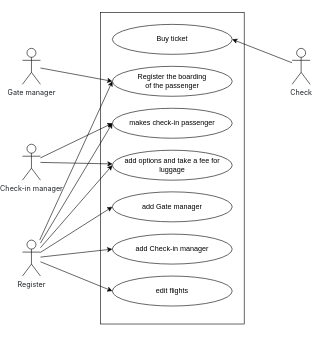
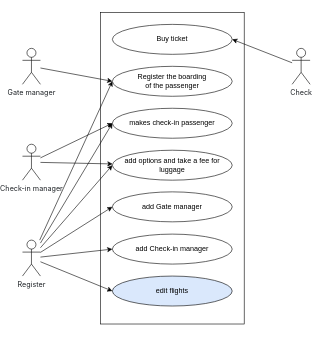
node "edit flights": fillcolor #ffffff -> #dae8fc
